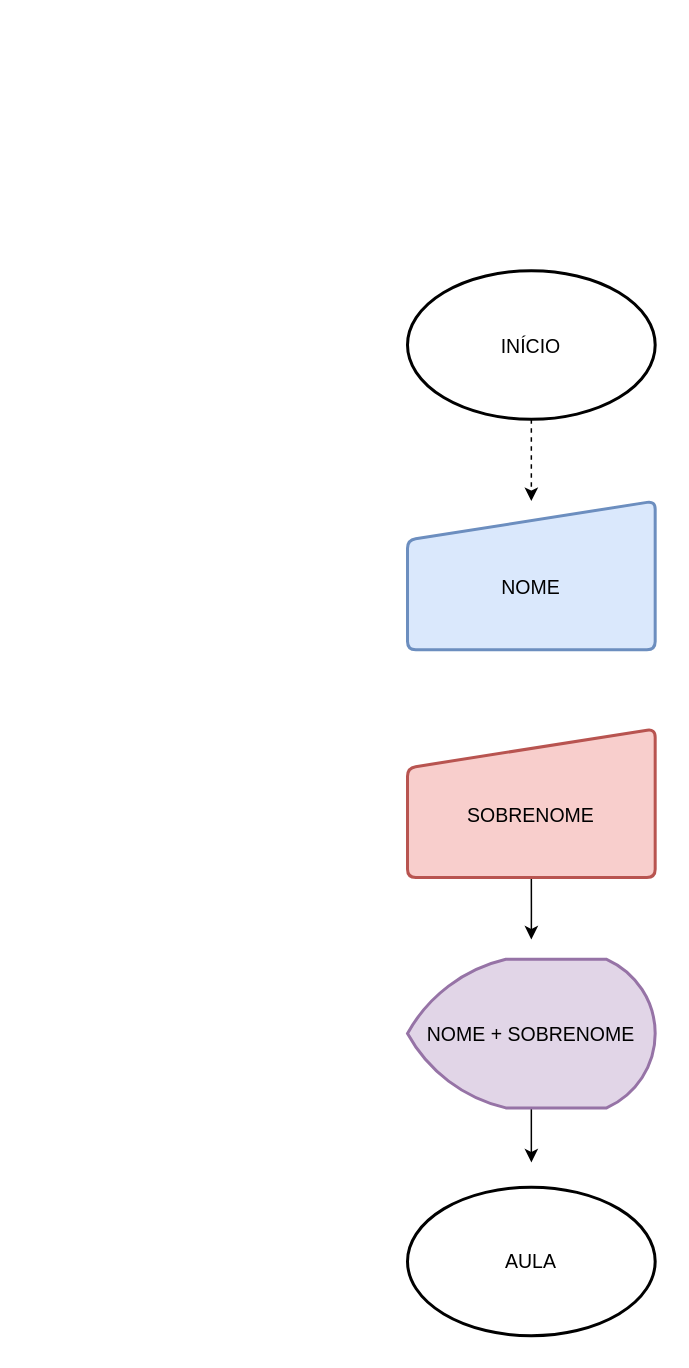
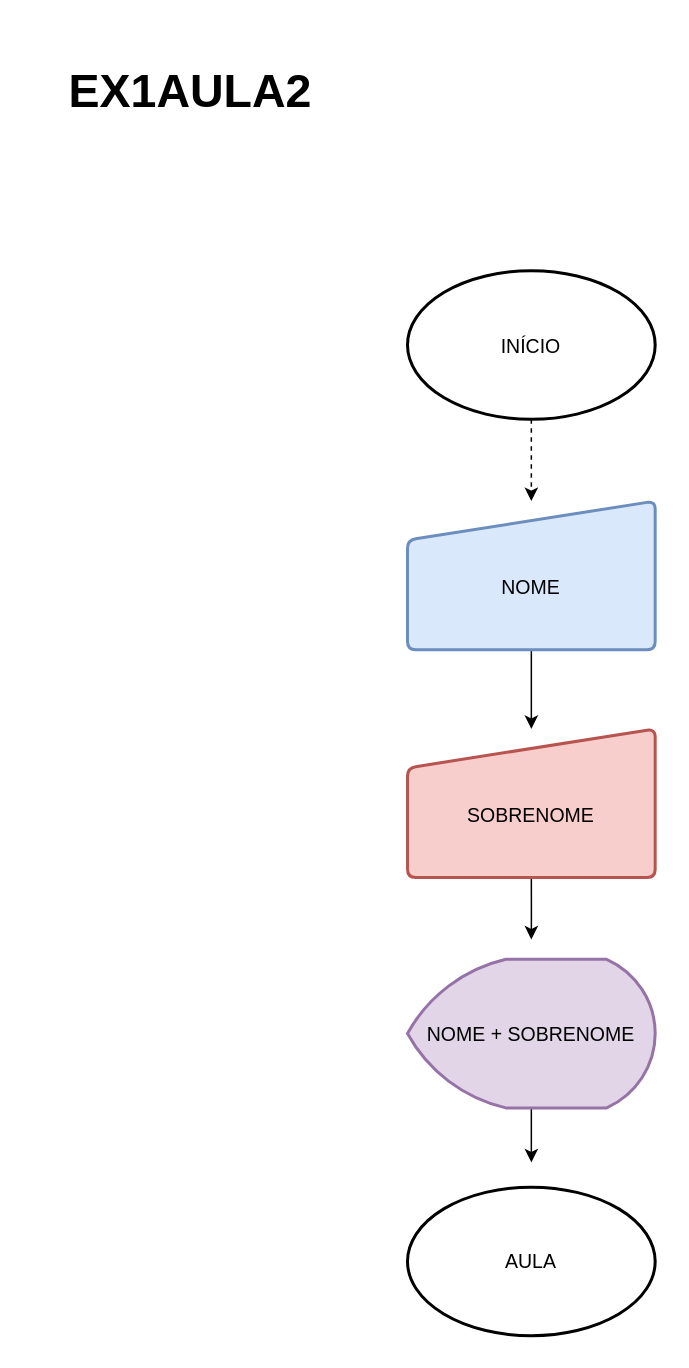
node "EX1AULA2": added
edge "NOME" -> "SOBRENOME": added
